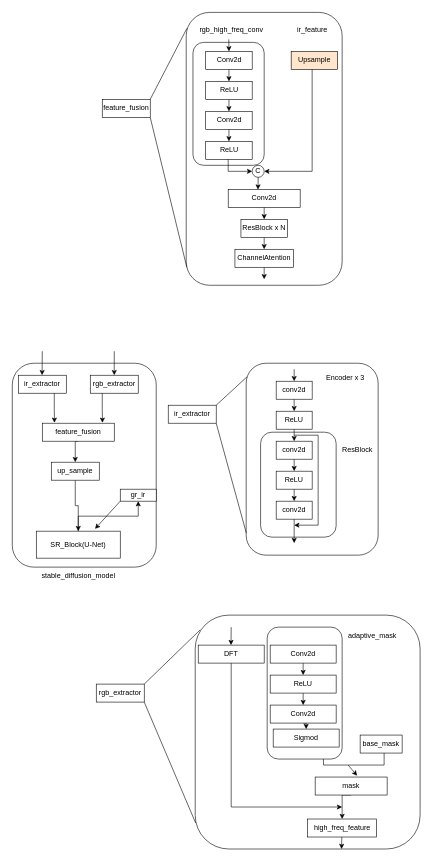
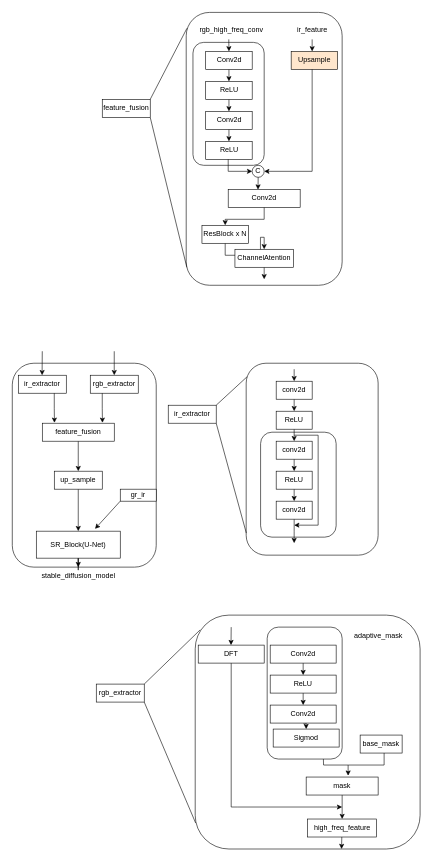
edge "ir_feature" -> "Upsample": added
node "ResBlock x N": moved (264, 228) -> (225, 234)
node "Encoder x 3": removed
node "ResBlock": removed
node "up_sample": moved (75, 471) -> (78, 480)
edge "SR_Block(U-Net)" -> "gr_ir": now "SR_Block(U-Net)" -> "stable_diffusion_model"
node "adaptive_mask": moved (372, 636) -> (378, 636)
node "mask": moved (351, 786) -> (342, 786)
